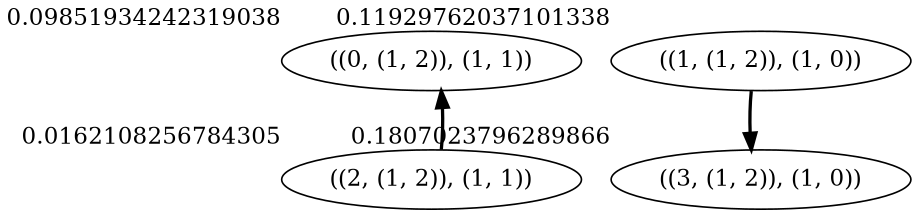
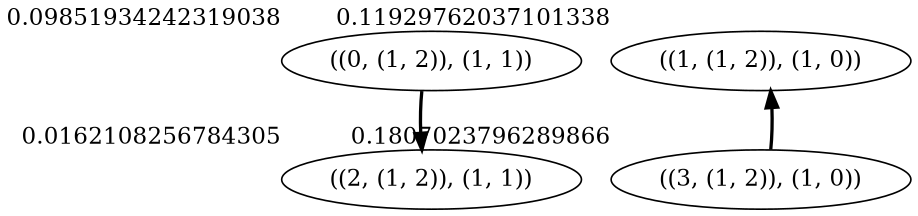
edge "((1, (1, 2)), (1, 0)) 0.11929762037101338" -> "((3, (1, 2)), (1, 0)) 0.1807023796289866": reversed
edge "((2, (1, 2)), (1, 1)) 0.0162108256784305" -> "((0, (1, 2)), (1, 1)) 0.09851934242319038": reversed
